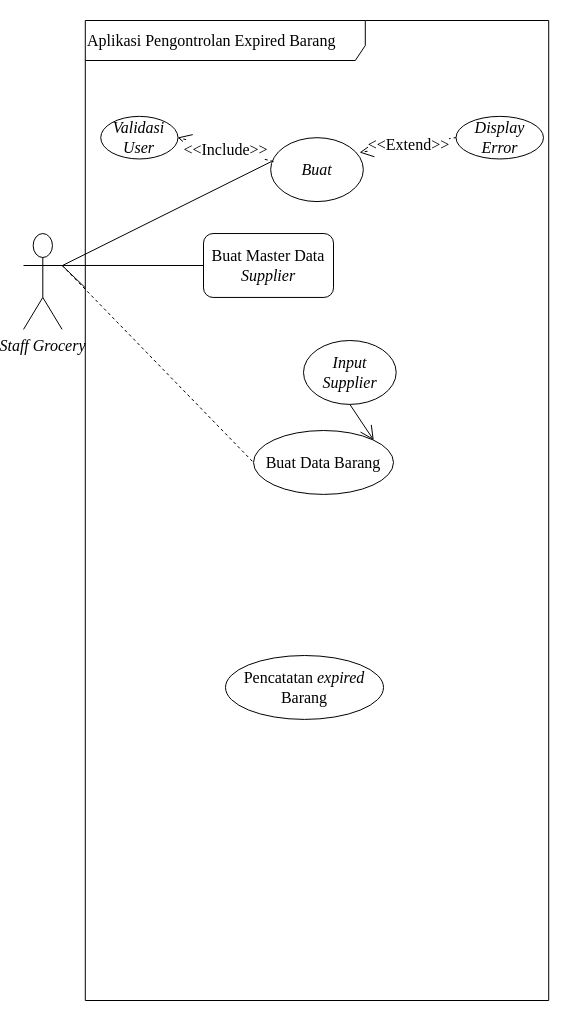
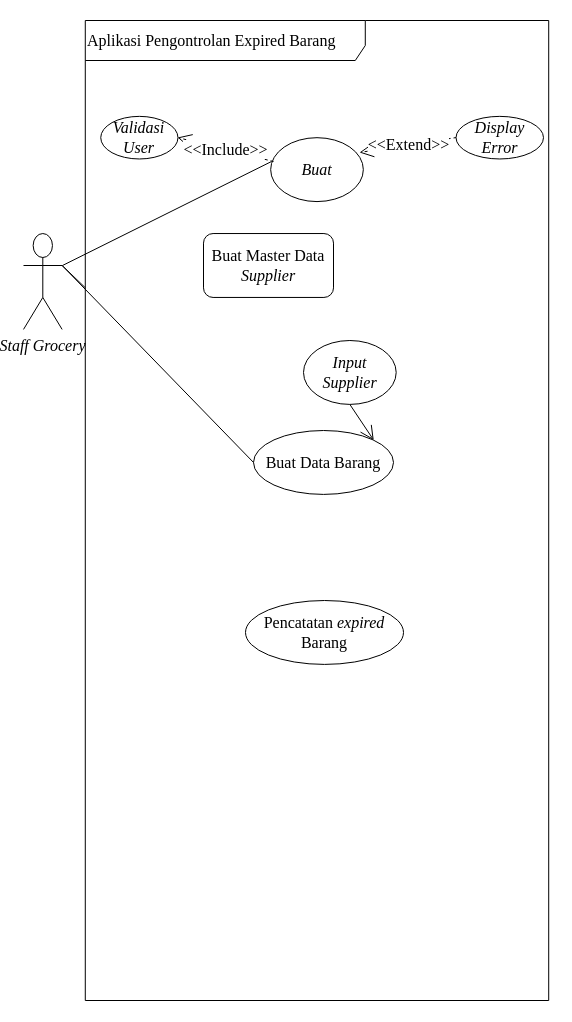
edge "Buat Master Data Supplier" -- "Staff Grocery": removed
edge "Staff Grocery" -- "Buat Data Barang": style dashed -> solid
node "Pencatatan expired Barang": moved (305, 687) -> (325, 632)
